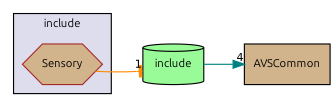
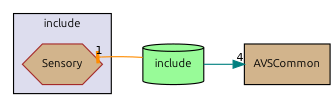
edge "Sensory" -> "include": reversed
